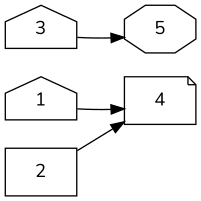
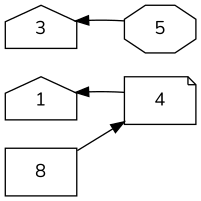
edge "3" -> "5": reversed
edge "1" -> "4": reversed
node "2": label "2" -> "8"
